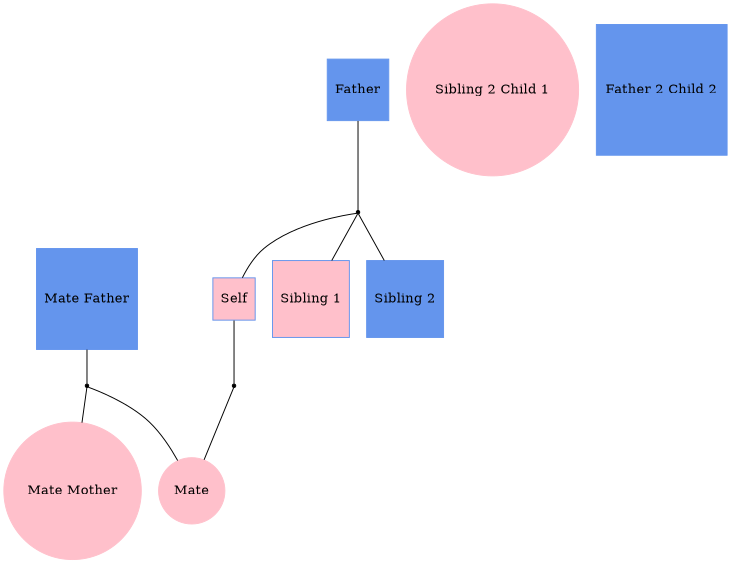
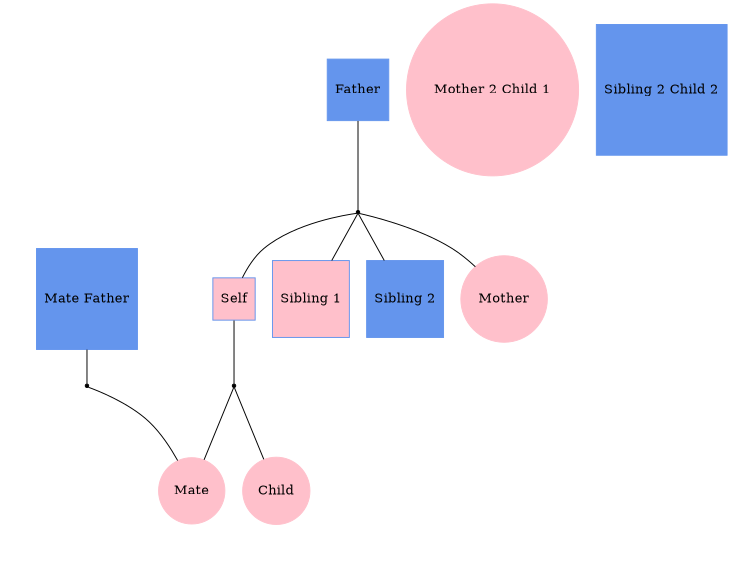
node "Sibling 2 Child 1": label "Sibling 2 Child 1" -> "Mother 2 Child 1"
node "Father 2 Child 2": label "Father 2 Child 2" -> "Sibling 2 Child 2"
node "Mother": added
node "Mate Mother": removed
node "Child": added
